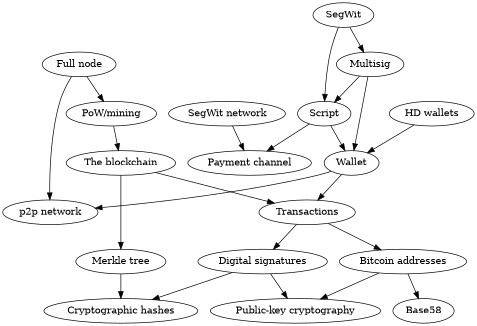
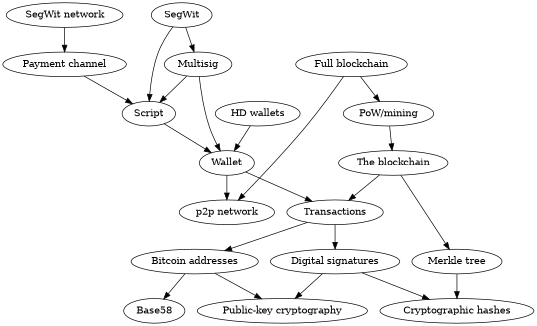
node "Full node": label "Full node" -> "Full blockchain"
edge "Script" -> "Payment channel": reversed
